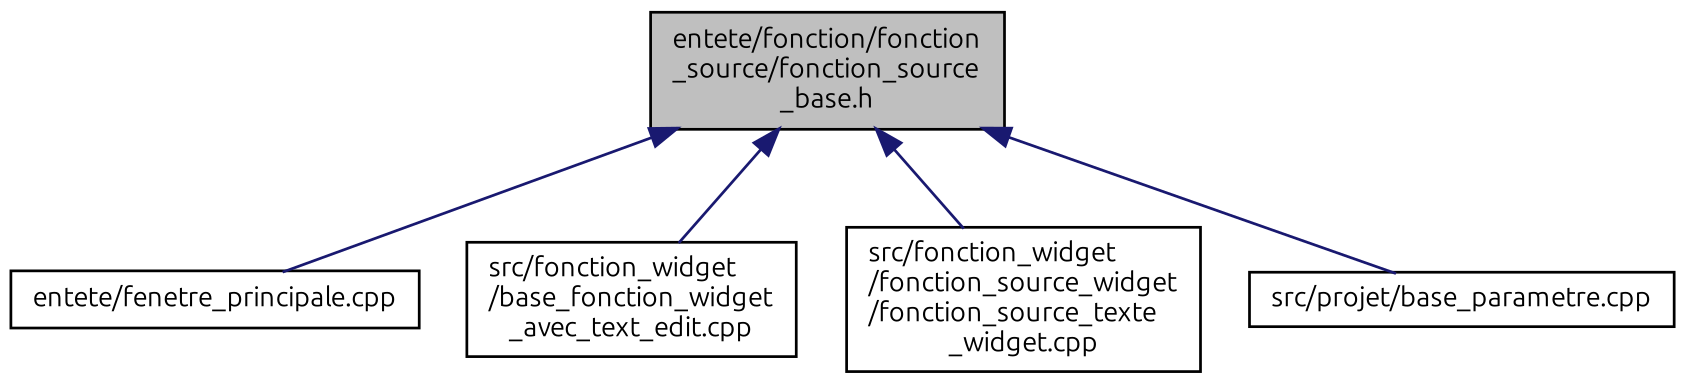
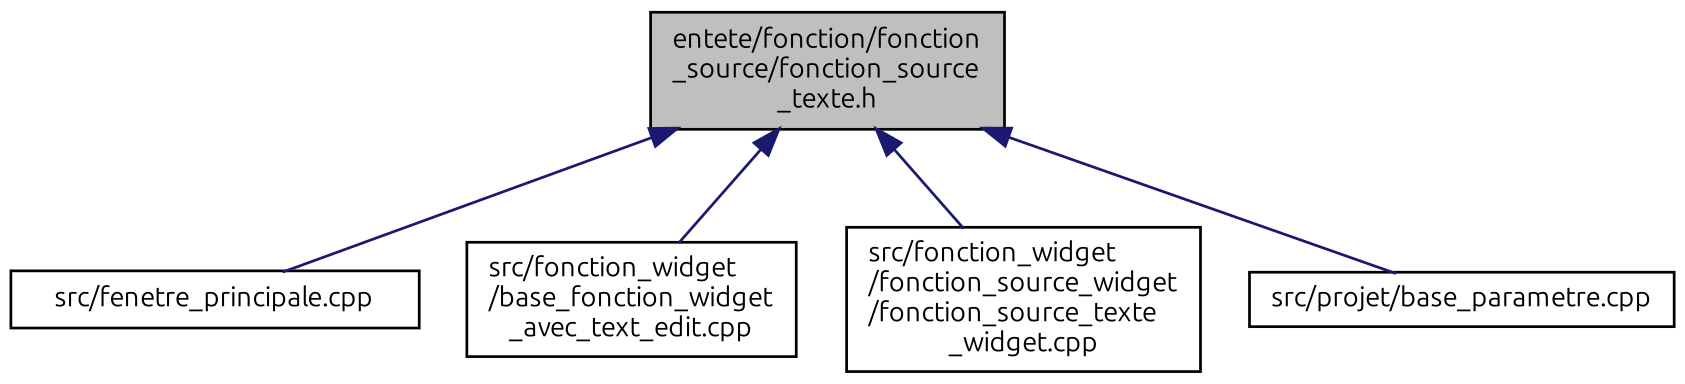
node "entete/fonction/fonction _source/fonction_source _base.h": label "entete/fonction/fonction _source/fonction_source _base.h" -> "entete/fonction/fonction _source/fonction_source _texte.h"
node "entete/fenetre_principale.cpp": label "entete/fenetre_principale.cpp" -> "src/fenetre_principale.cpp"
